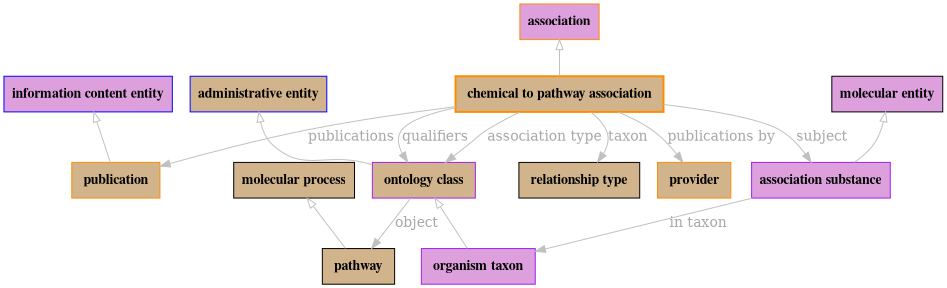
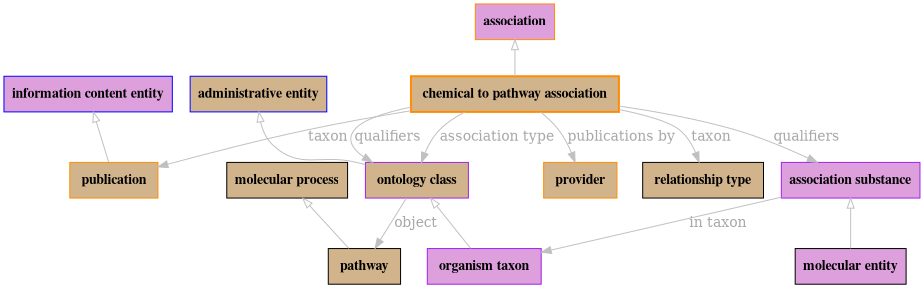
edge "chemical to pathway association" -> "publication": label "publications" -> "taxon"
edge "chemical to pathway association" -> "association substance": label "subject" -> "qualifiers"
edge "association substance" -> "molecular entity": reversed
